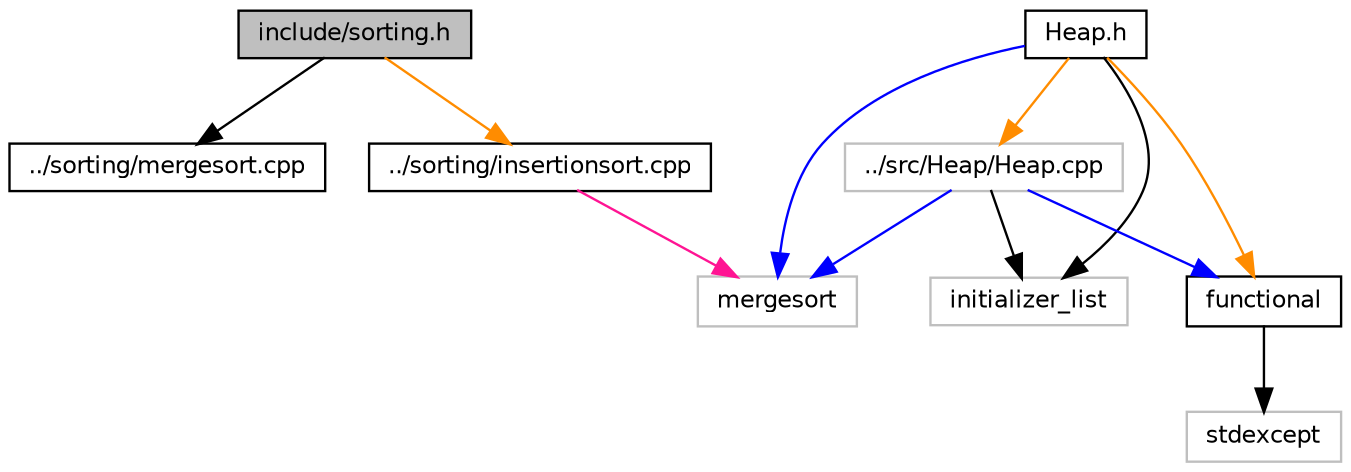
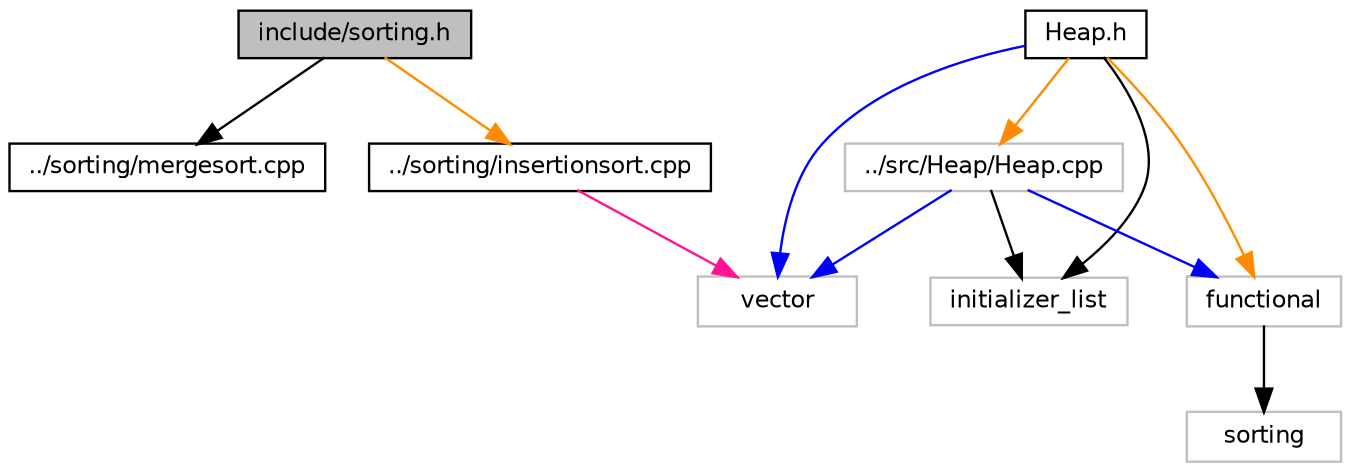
node "mergesort": label "mergesort" -> "vector"
node "functional": color black -> grey75
node "stdexcept": label "stdexcept" -> "sorting"
